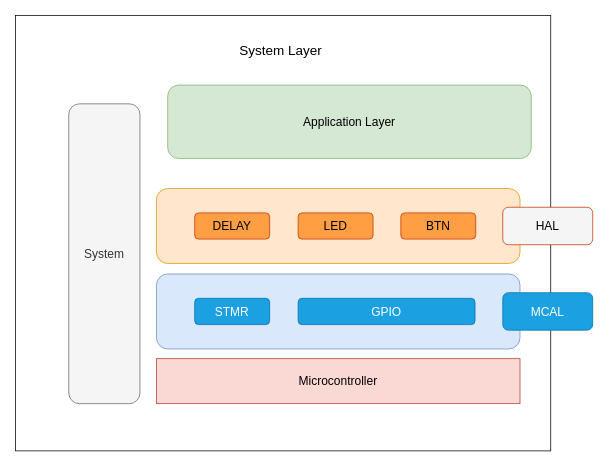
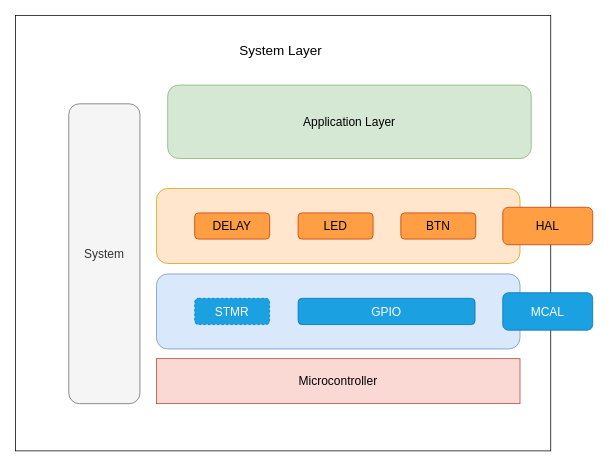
node "HAL": fillcolor #f5f5f5 -> #ff9e42
node "STMR": style solid -> dashed
